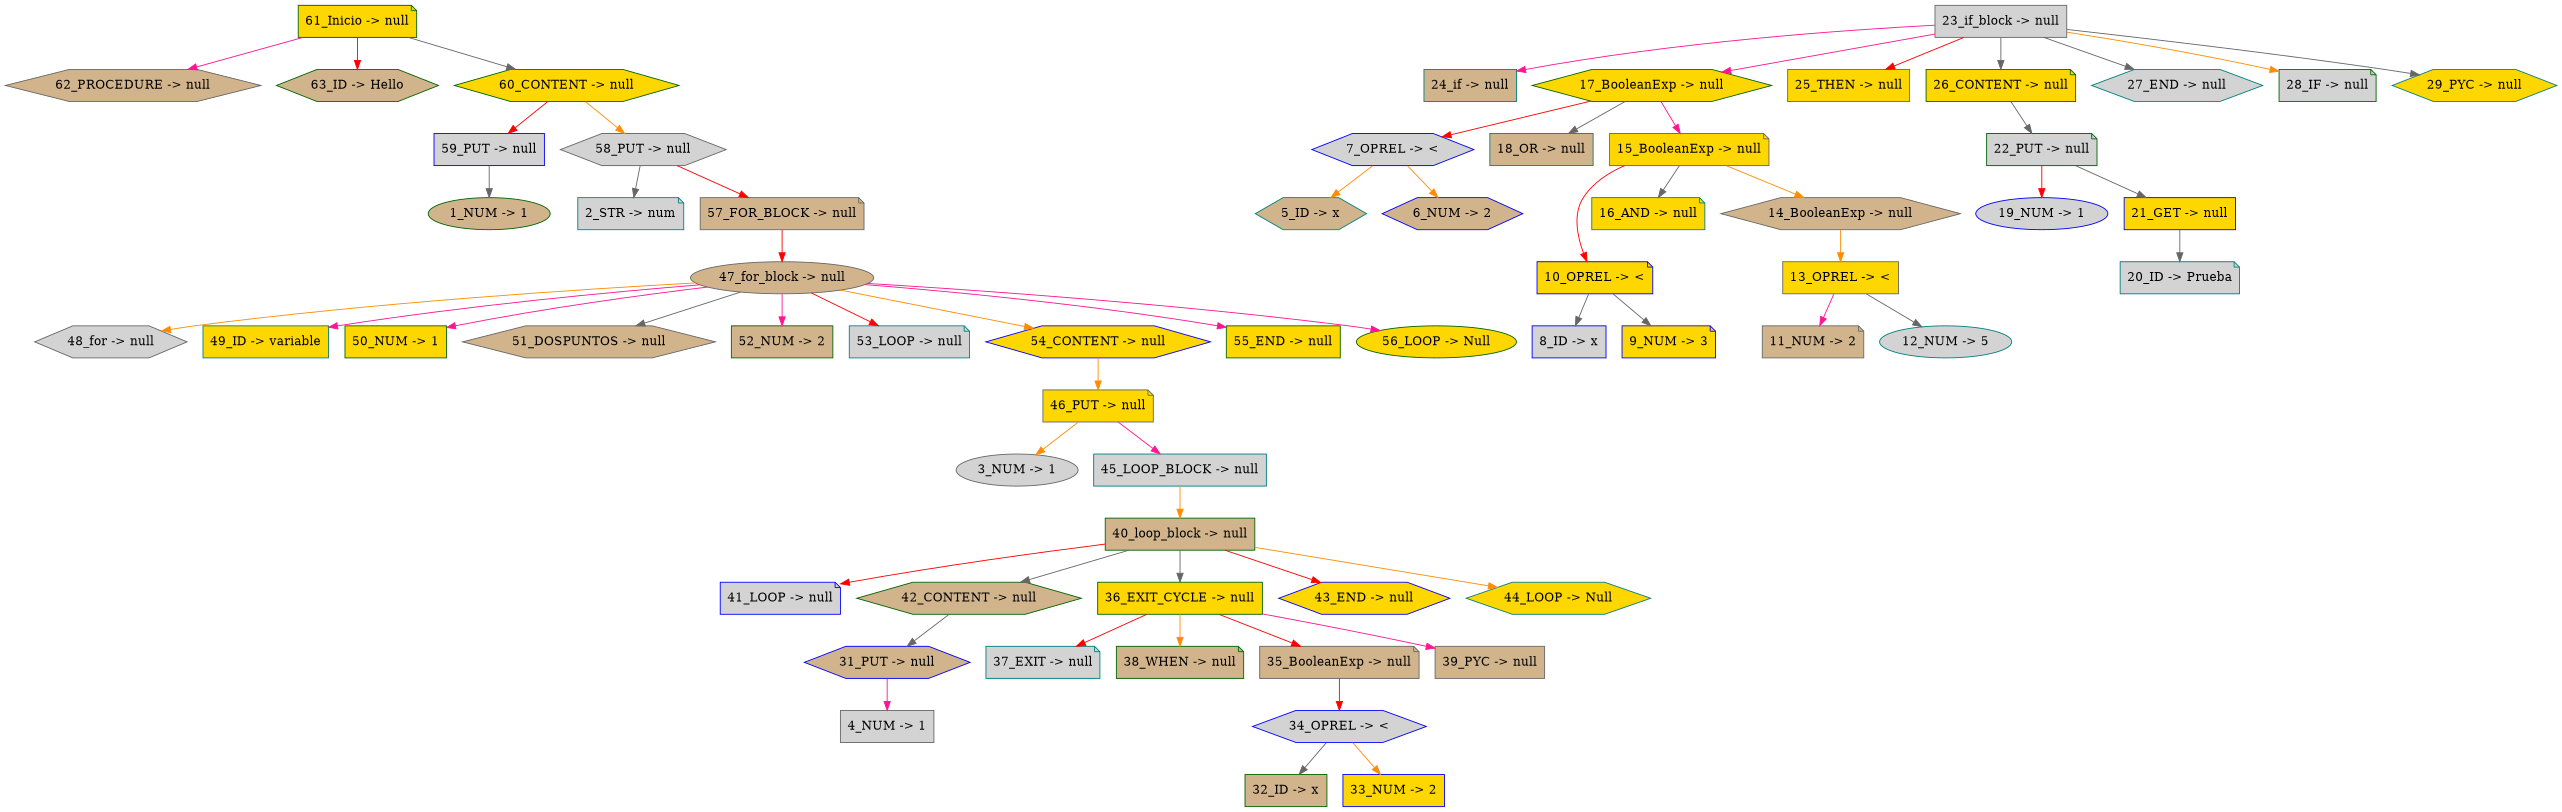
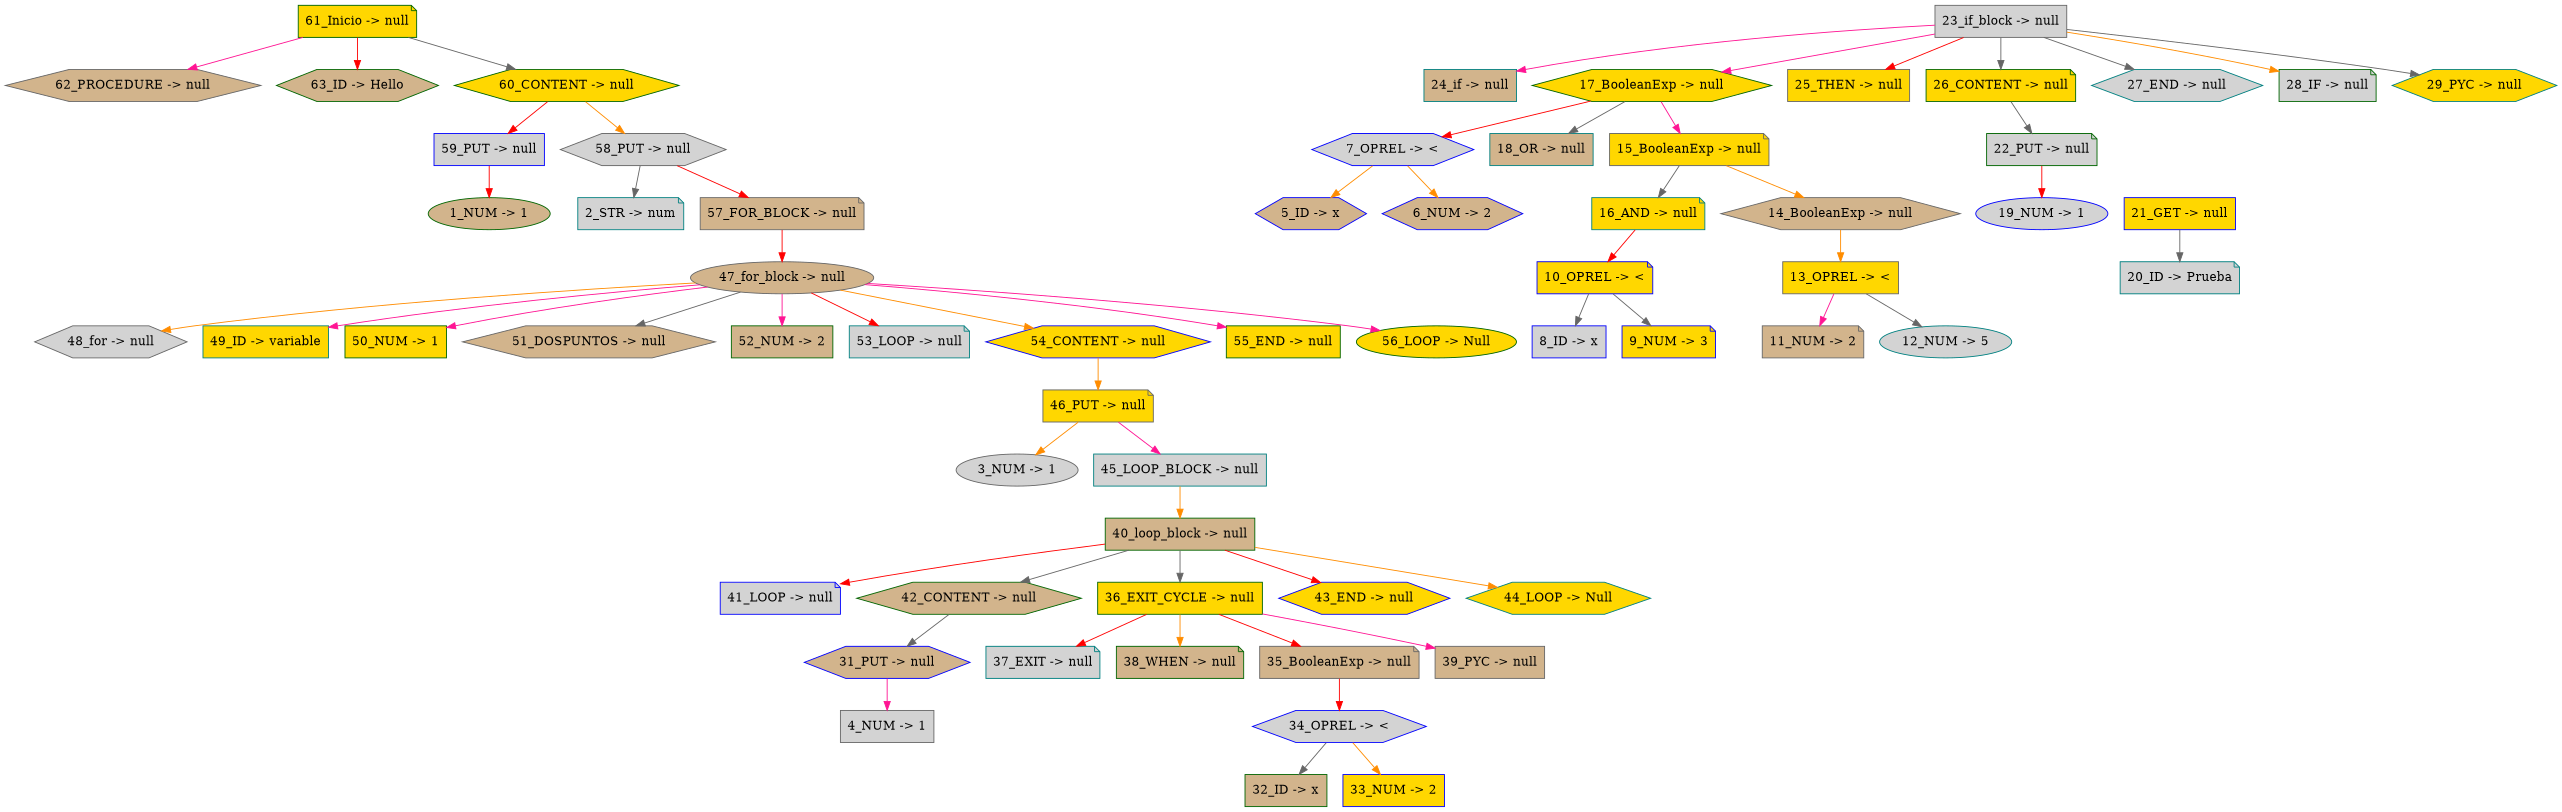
edge "59_PUT -> null" -> "1_NUM -> 1": color gray40 -> red
edge "22_PUT -> null" -> "21_GET -> null": removed
edge "15_BooleanExp -> null" -> "10_OPREL -> <": now "16_AND -> null" -> "10_OPREL -> <"
node "5_ID -> x": color teal -> blue
